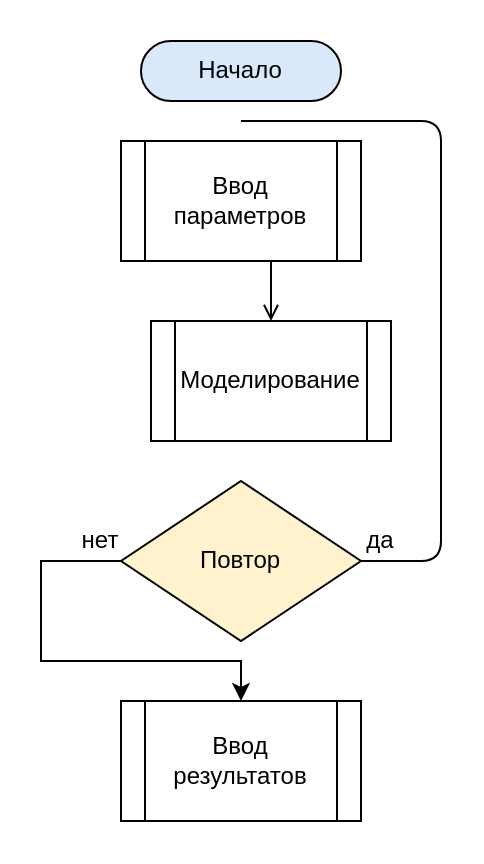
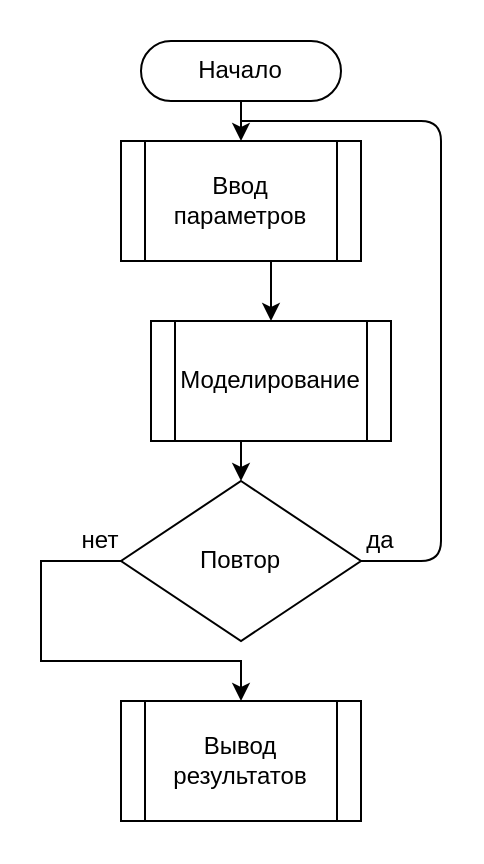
node "Начало": fillcolor #dae8fc -> #ffffff
edge "Начало" -> "Ввод параметров": added
edge "Ввод параметров" -> "Моделирование": arrowhead open -> classic
edge "Моделирование" -> "Повтор": added
node "Повтор": fillcolor #fff2cc -> #ffffff
node "Ввод результатов": label "Ввод результатов" -> "Вывод результатов"
